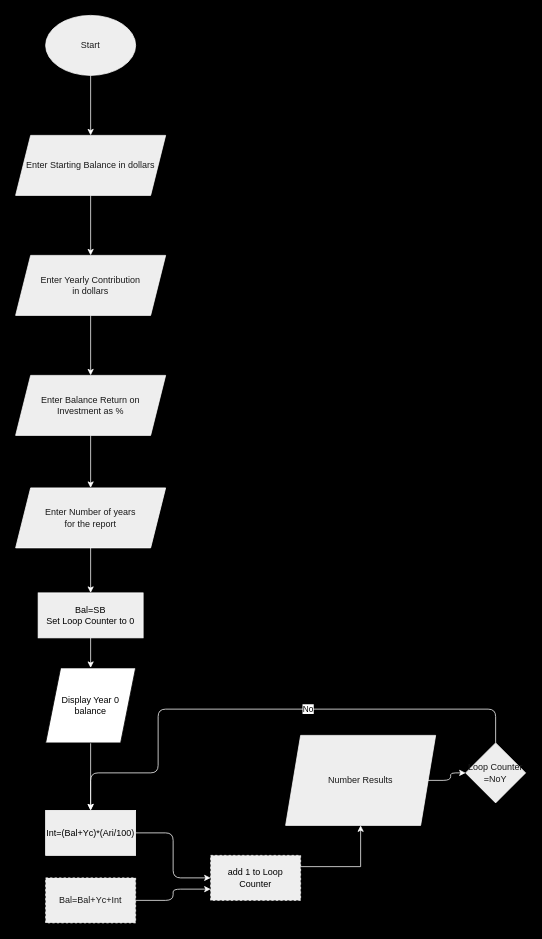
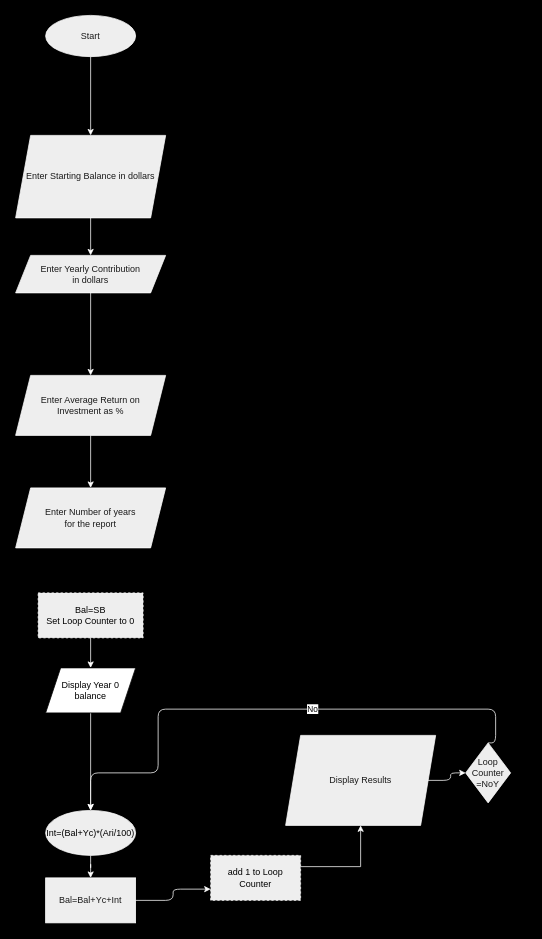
node "Start": size 90x60 -> 90x41
node "Enter Starting Balance in dollars": size 150x60 -> 150x83
node "Enter Yearly Contribution in dollars": size 150x60 -> 150x38
node "Enter Balance Return on Investment as %": label "Enter Balance Return on Investment as %" -> "Enter Average Return on Investment as %"
edge "Enter Number of years for the report" -> "Bal=SB Set Loop Counter to 0": removed
node "Bal=SB Set Loop Counter to 0": style solid -> dashed
node "Display Year 0 balance": size 90x75 -> 90x45
node "Loop Counter =NoY": size 60x60 -> 45x60
node "Number Results": label "Number Results" -> "Display Results"
node "Int=(Bal+Yc)*(Ari/100)": shape rectangle -> ellipse
edge "Int=(Bal+Yc)*(Ari/100)" -> "add 1 to Loop Counter": now "Int=(Bal+Yc)*(Ari/100)" -> "Bal=Bal+Yc+Int"
node "Bal=Bal+Yc+Int": style dashed -> solid
